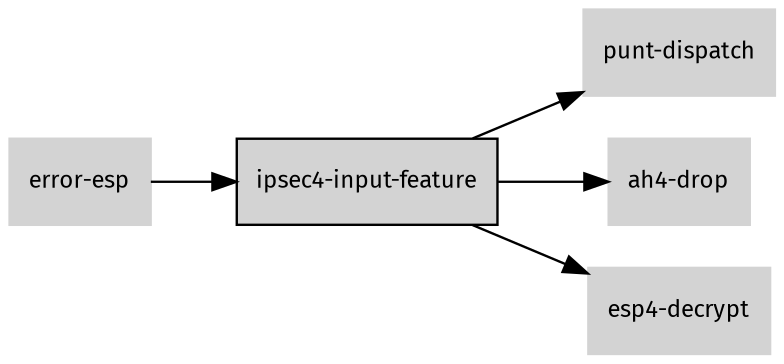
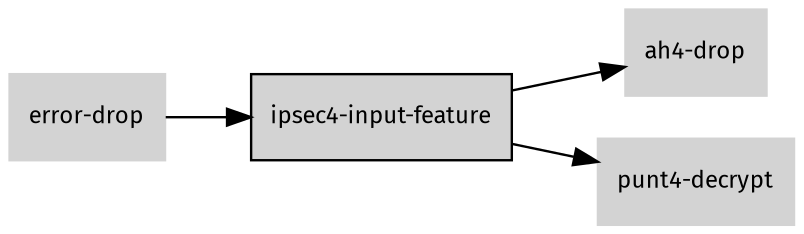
node "punt-dispatch": removed
node "error-esp": label "error-esp" -> "error-drop"
node "esp4-decrypt": label "esp4-decrypt" -> "punt4-decrypt"
